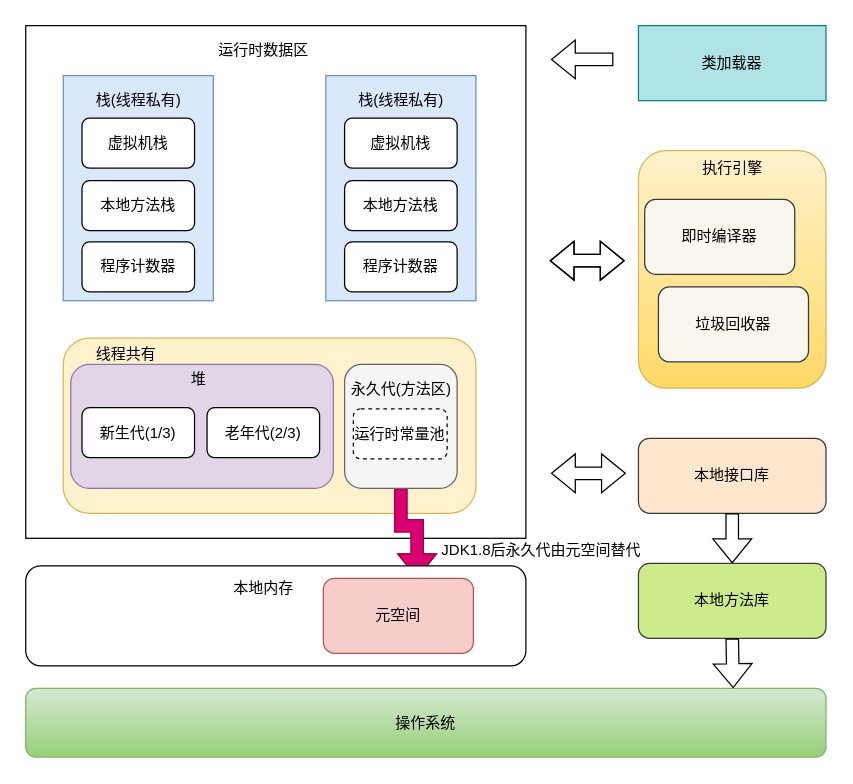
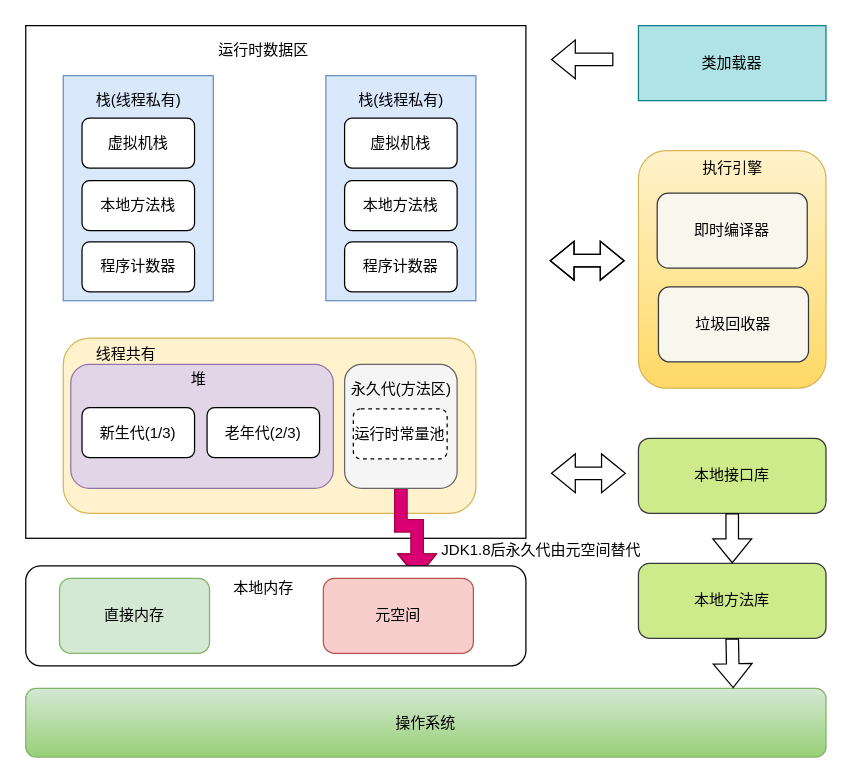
node "即时编译器": moved (719, 237) -> (732, 231)
node "本地接口库": fillcolor #ffe6cc -> #cdeb8b
node "直接内存": added
